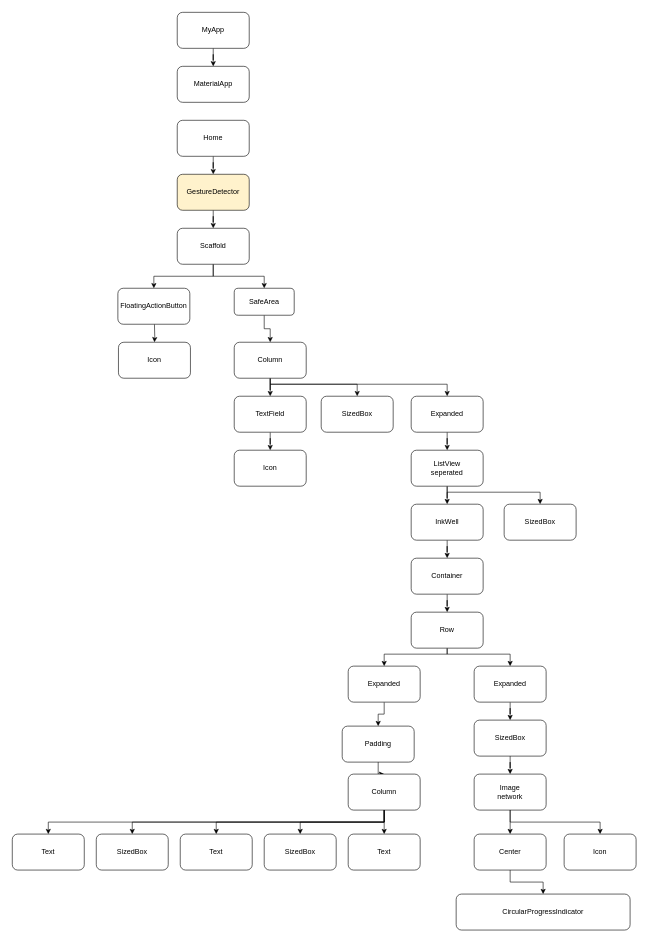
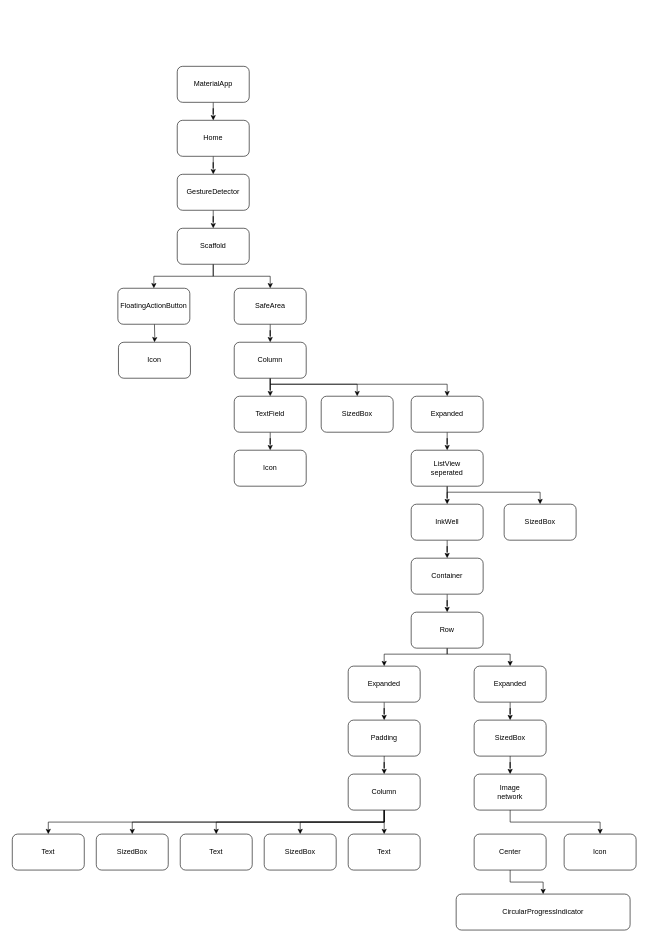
node "MyApp": removed
edge "MyApp" -> "MaterialApp": removed
edge "MaterialApp" -> "Home": added
node "GestureDetector": fillcolor #fff2cc -> #ffffff
node "SafeArea": size 60x27 -> 72x36
node "Padding": moved (378, 744) -> (384, 738)
edge "Image network" -> "Center": removed
